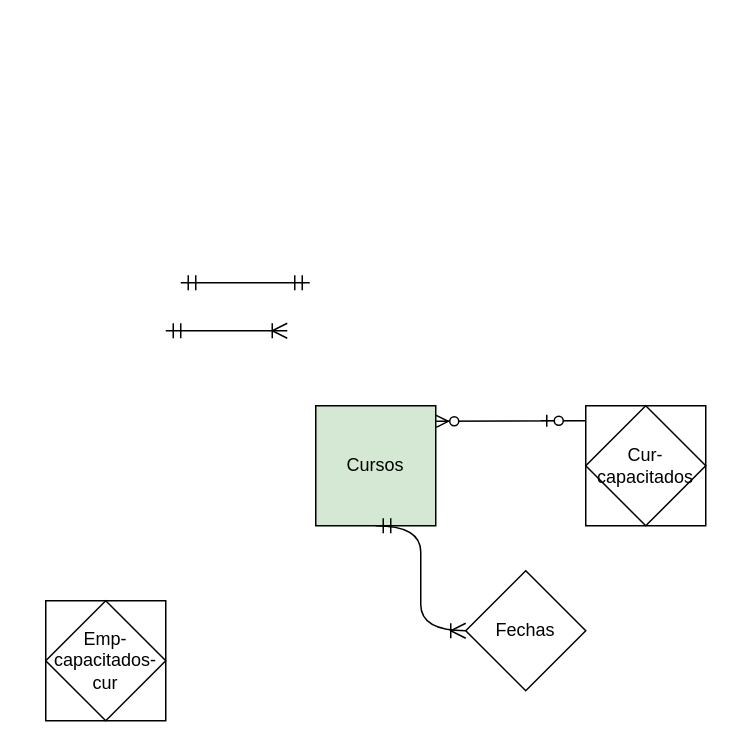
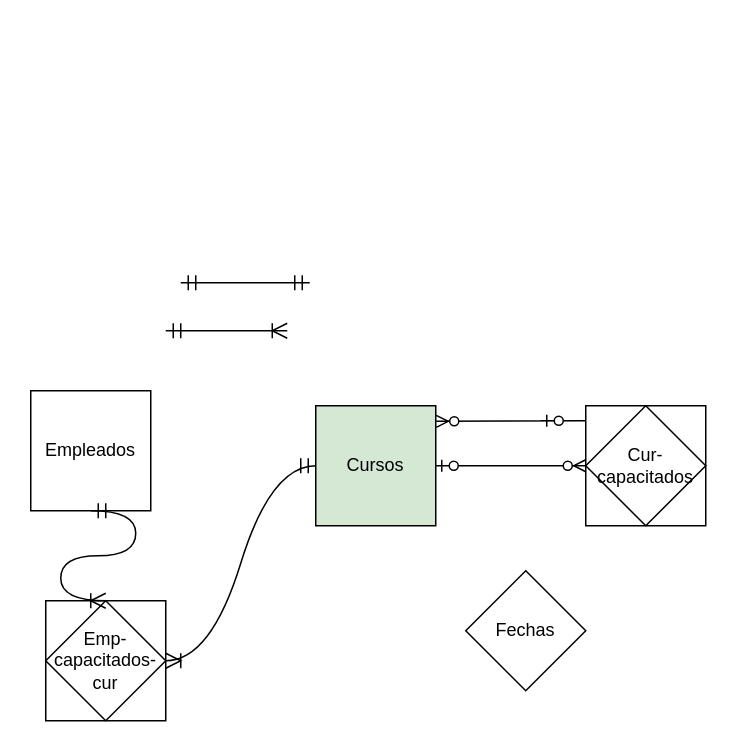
node "Empleados": added
edge "Cursos" -- "Cur-capacitados": added
edge "Empleados" -- "Emp-capacitados-cur": added
edge "Cursos" -- "Emp-capacitados-cur": added
edge "Cursos" -- "Fechas": removed
